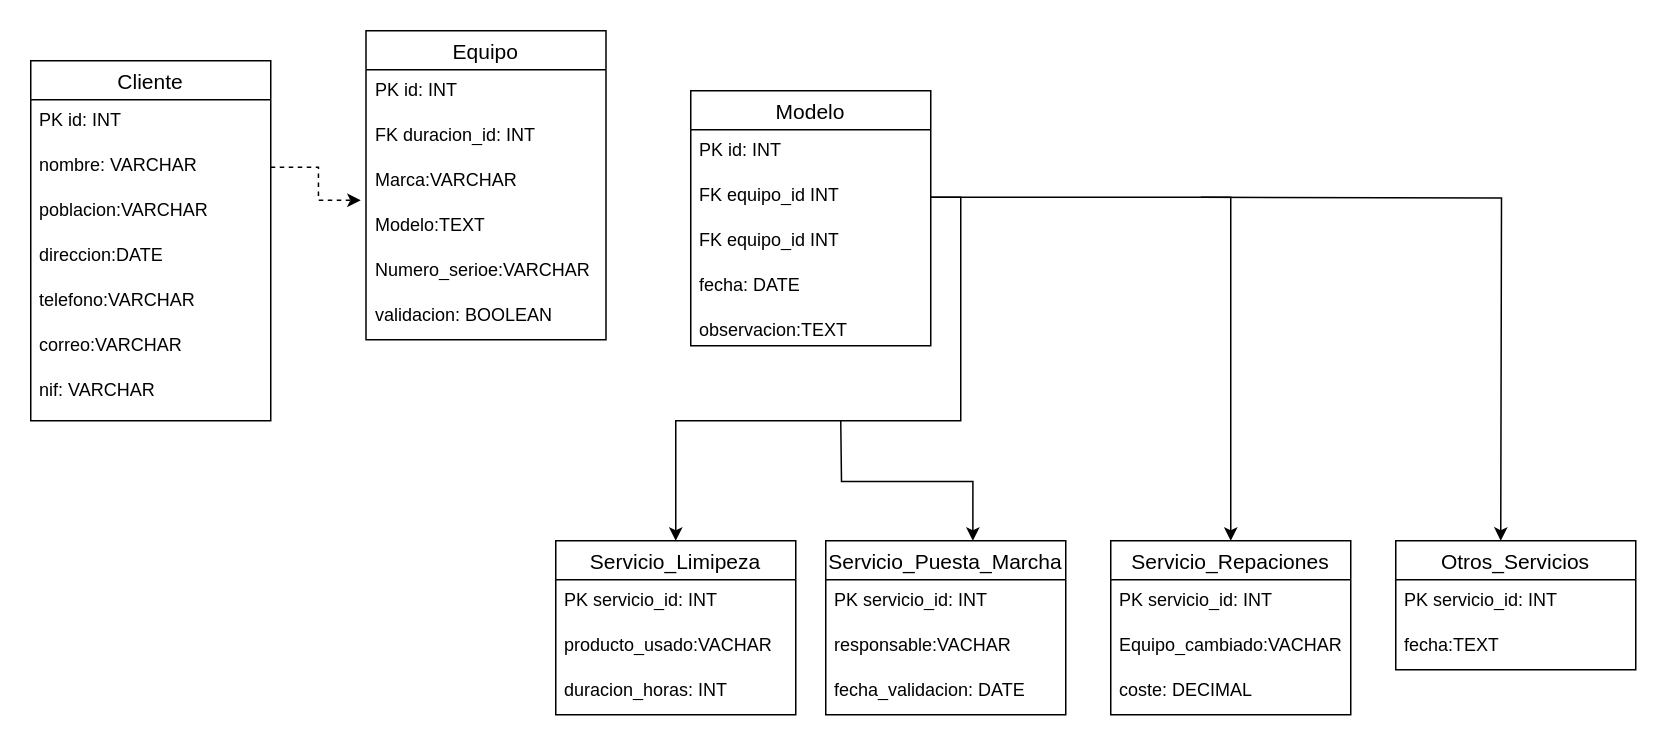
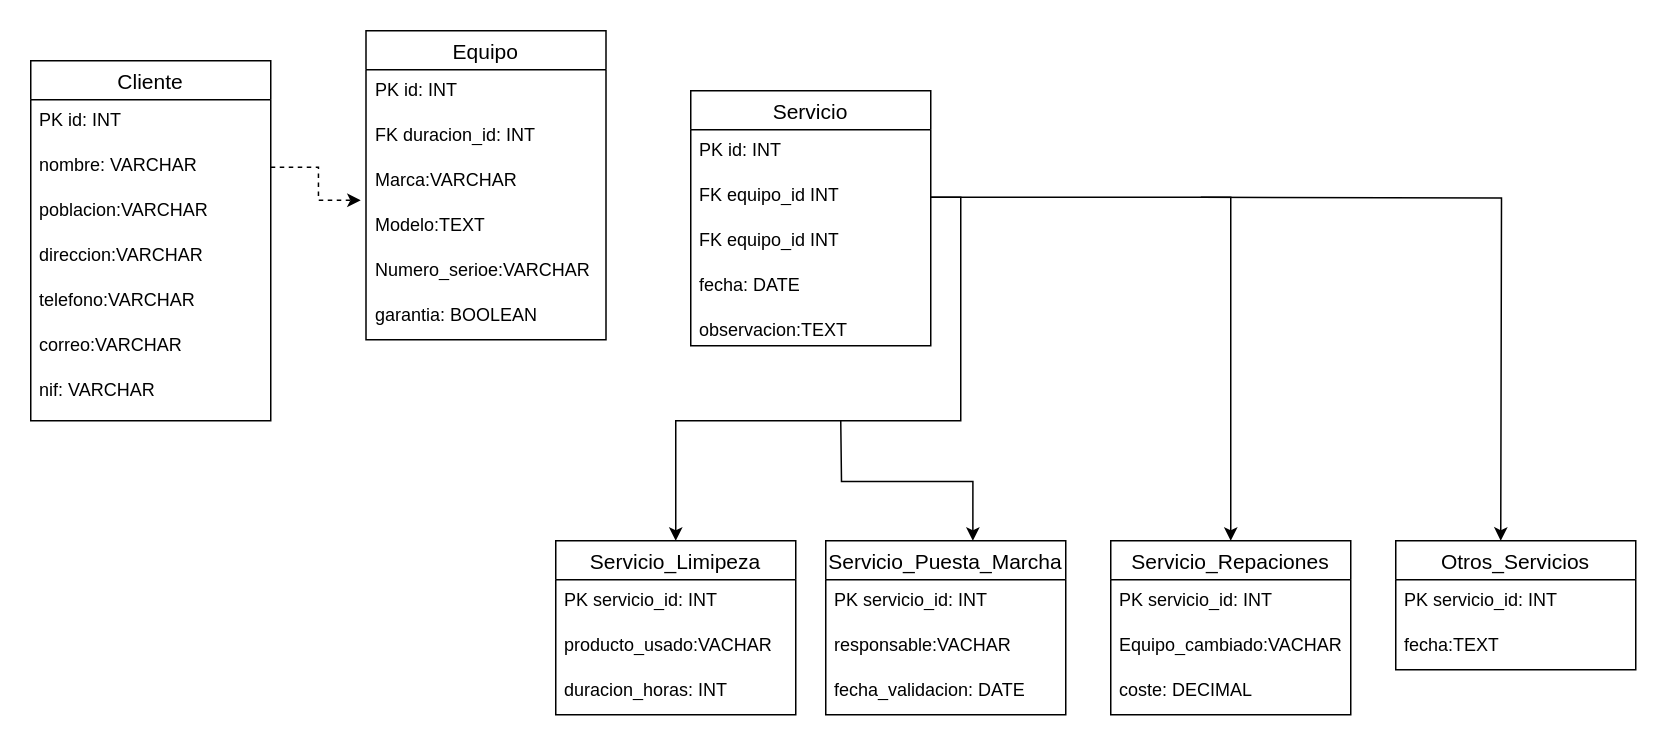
node "Modelo": label "Modelo" -> "Servicio"
node "direccion:DATE": label "direccion:DATE" -> "direccion:VARCHAR"
node "validacion: BOOLEAN": label "validacion: BOOLEAN" -> "garantia: BOOLEAN"
